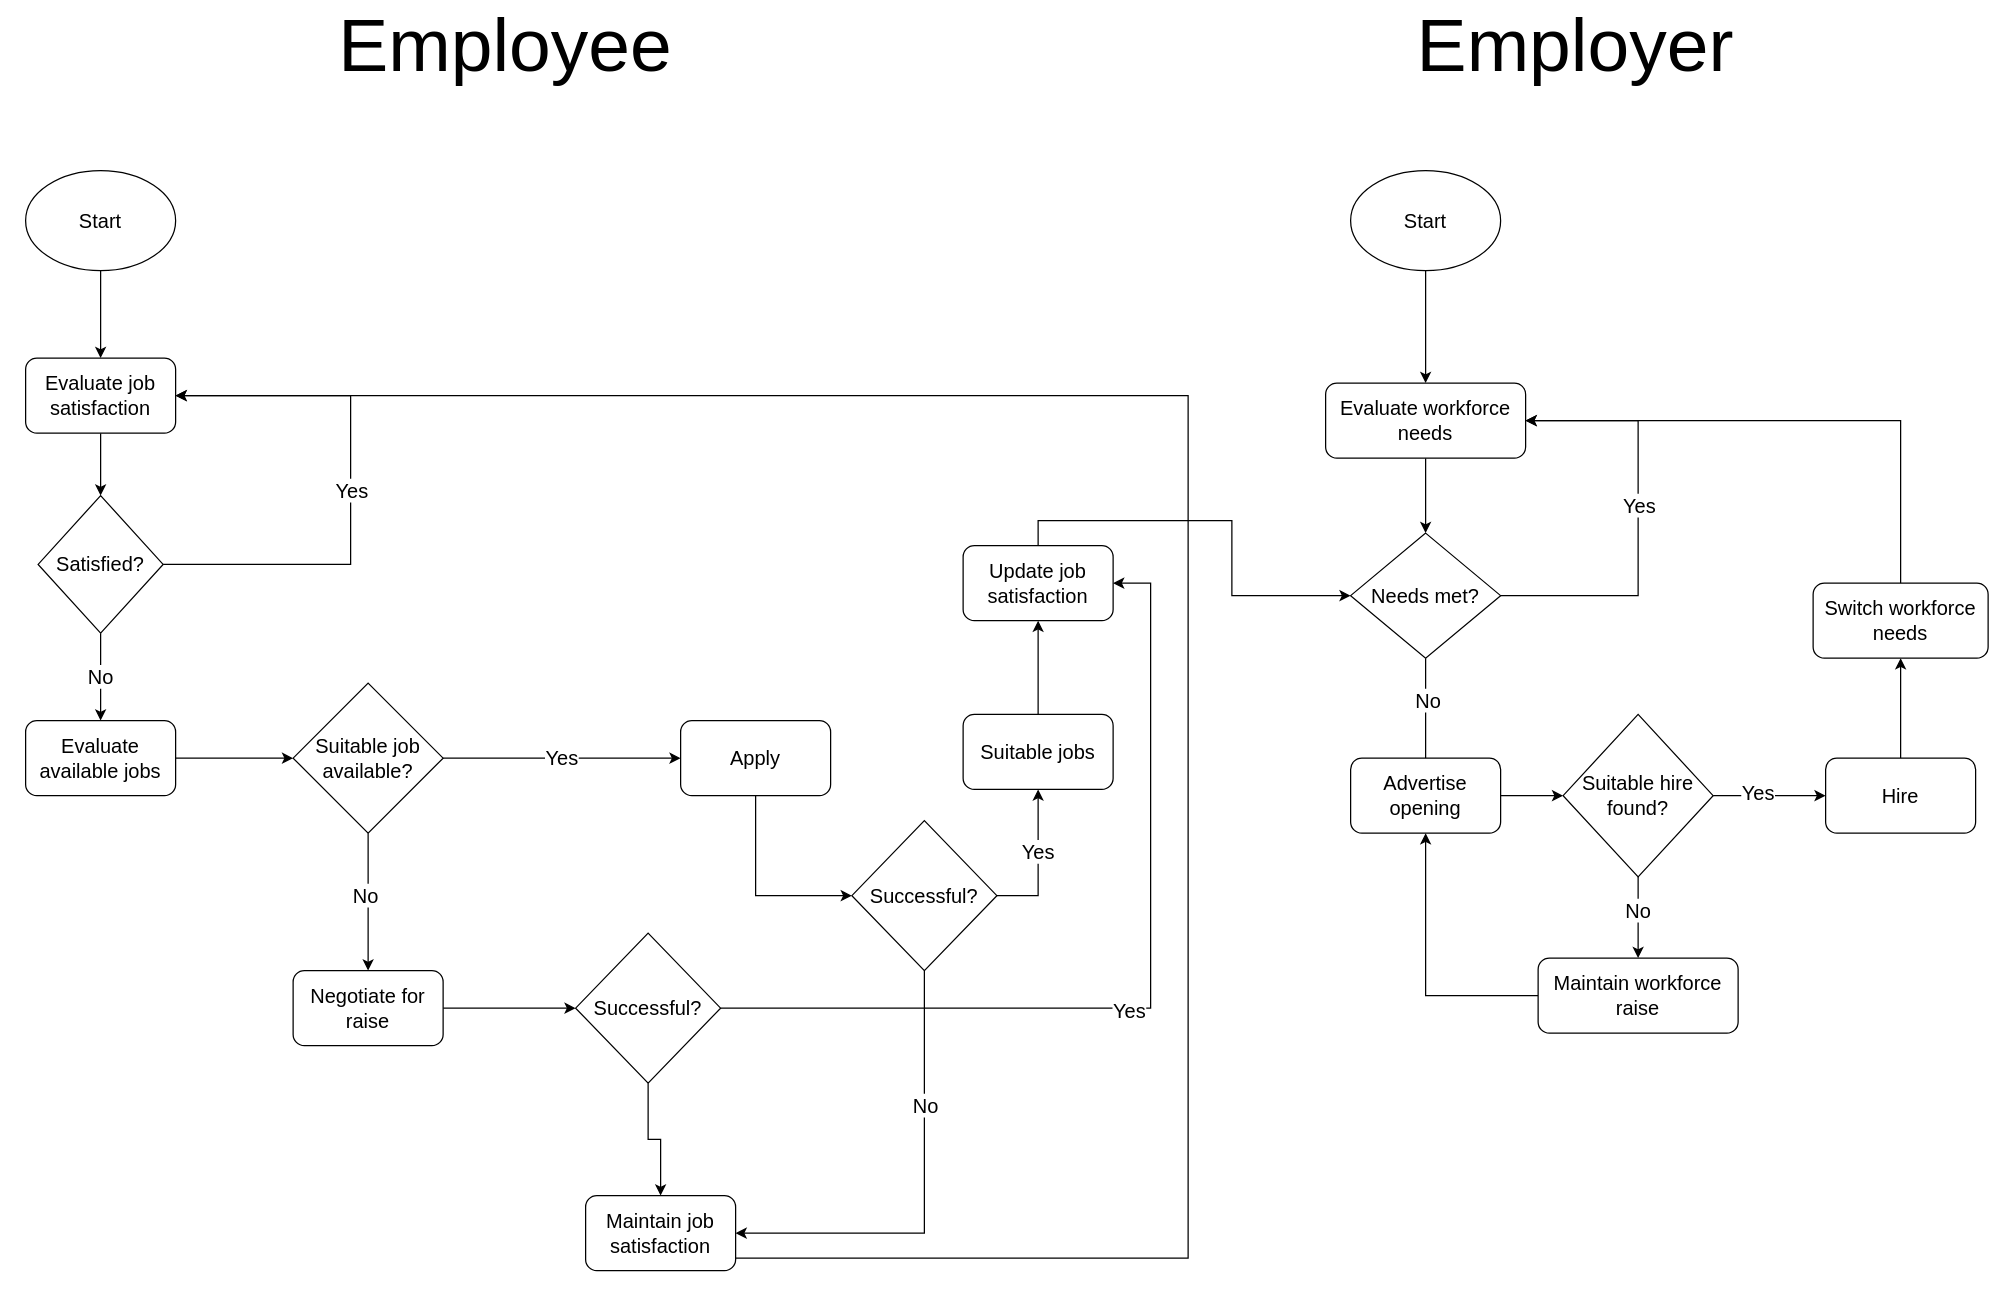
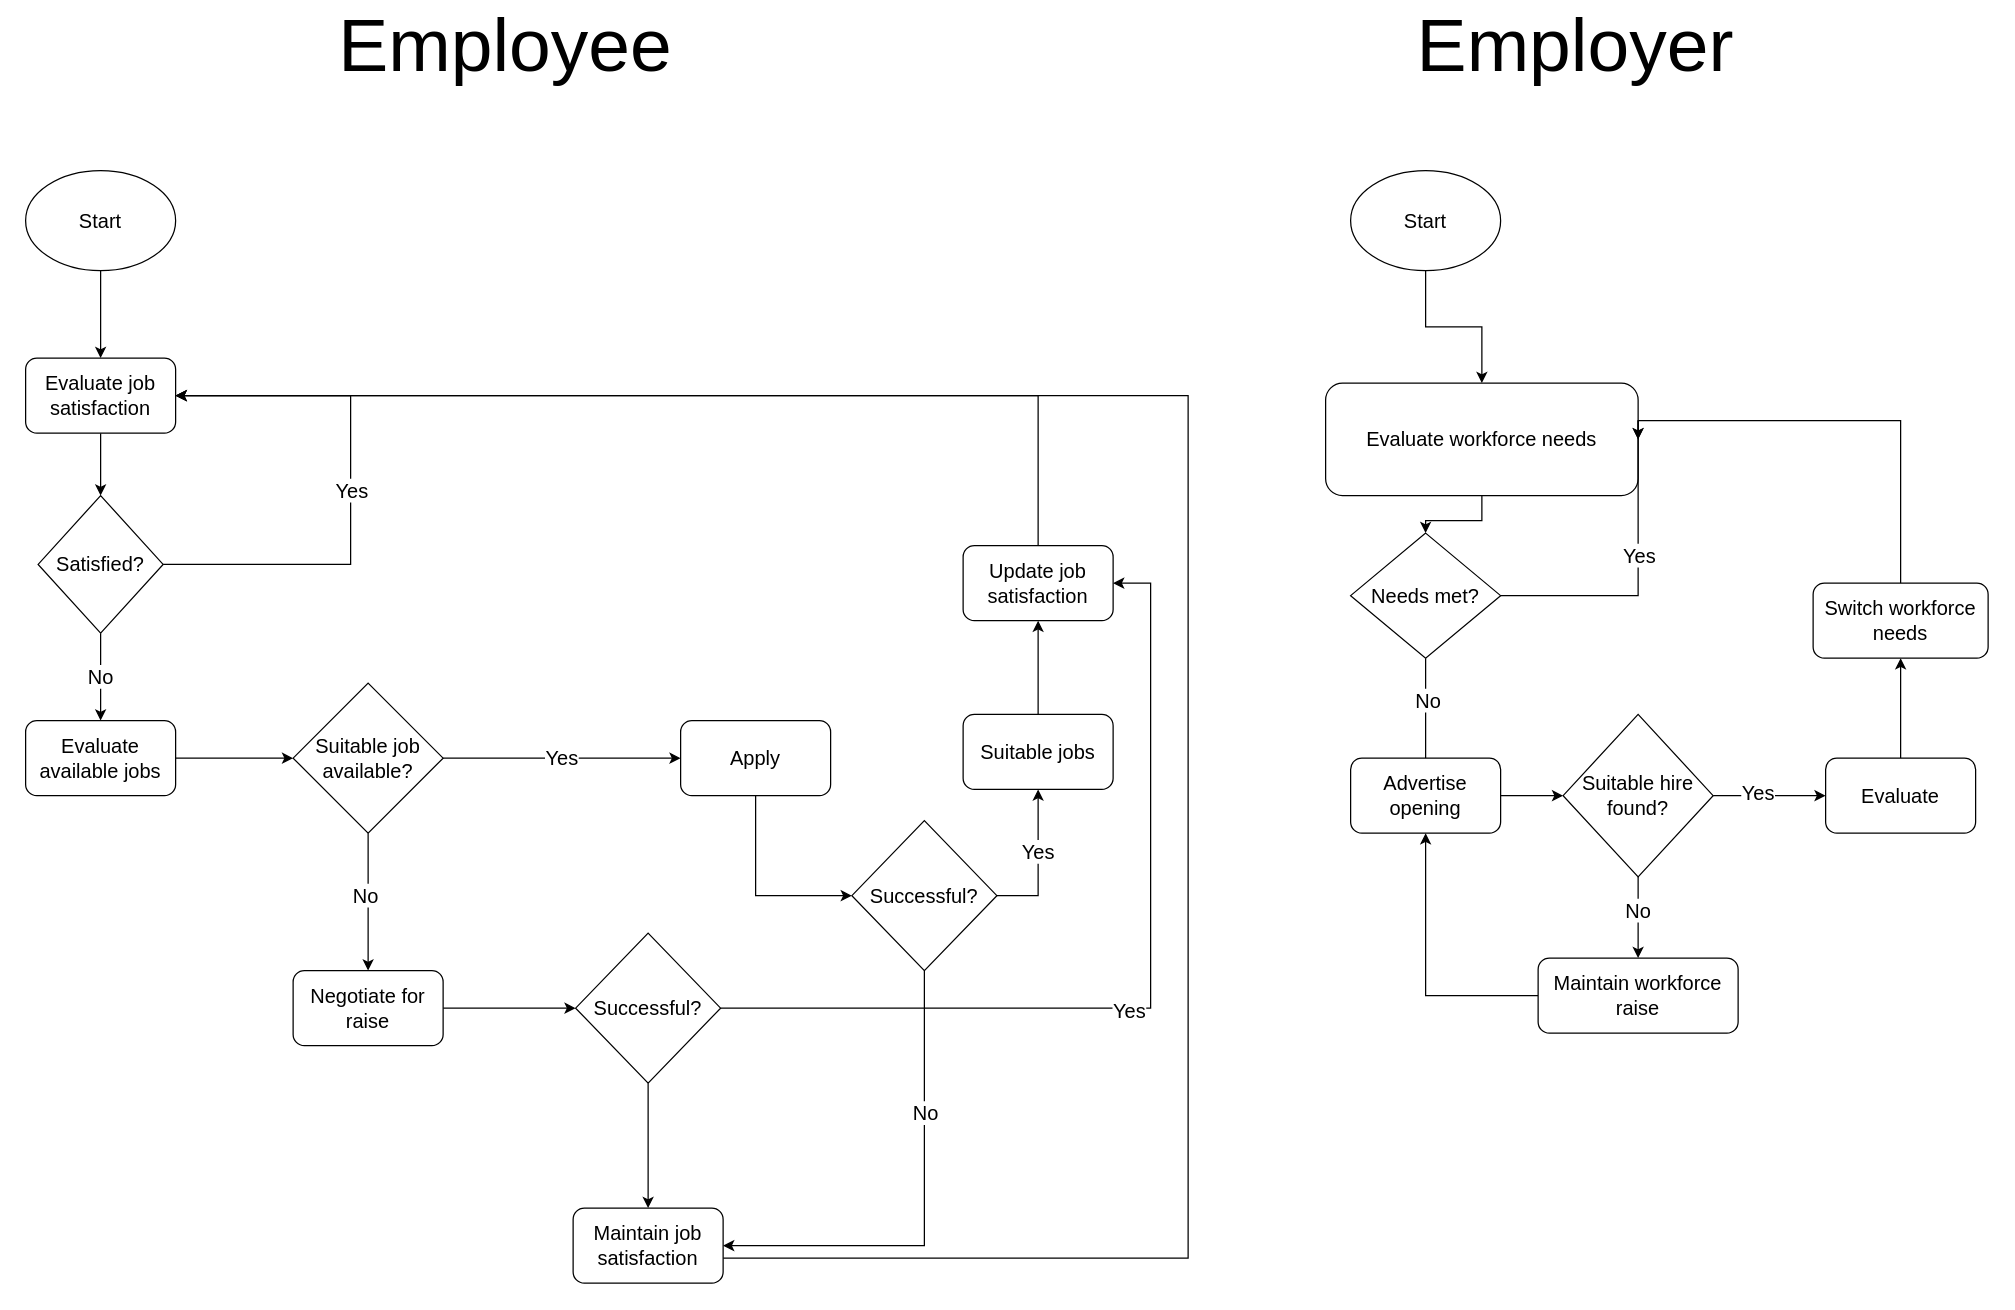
node "Evaluate workforce needs": size 200x75 -> 313x113
edge "Update job satisfaction" -> "Needs met?": now "Update job satisfaction" -> "Evaluate job satisfaction"
node "Hire": label "Hire" -> "Evaluate"
node "Maintain job satisfaction": moved (661, 1233) -> (648, 1246)
